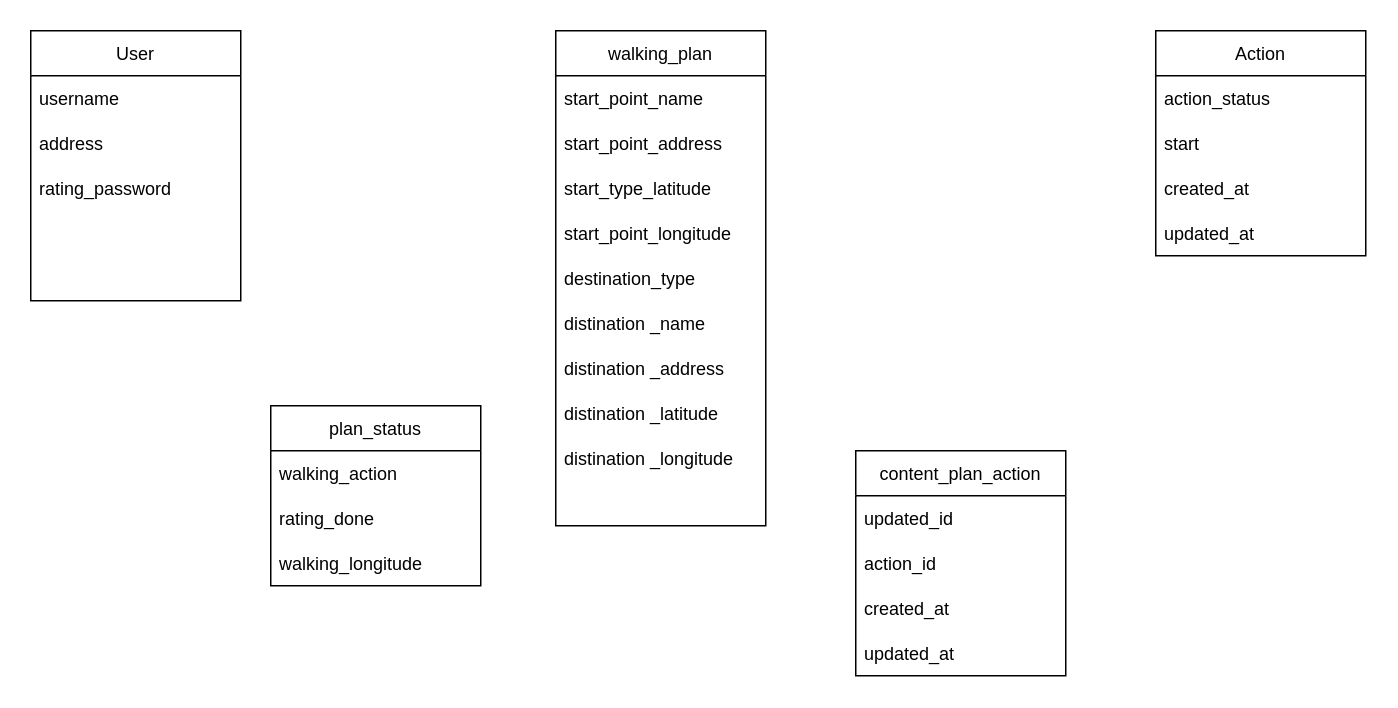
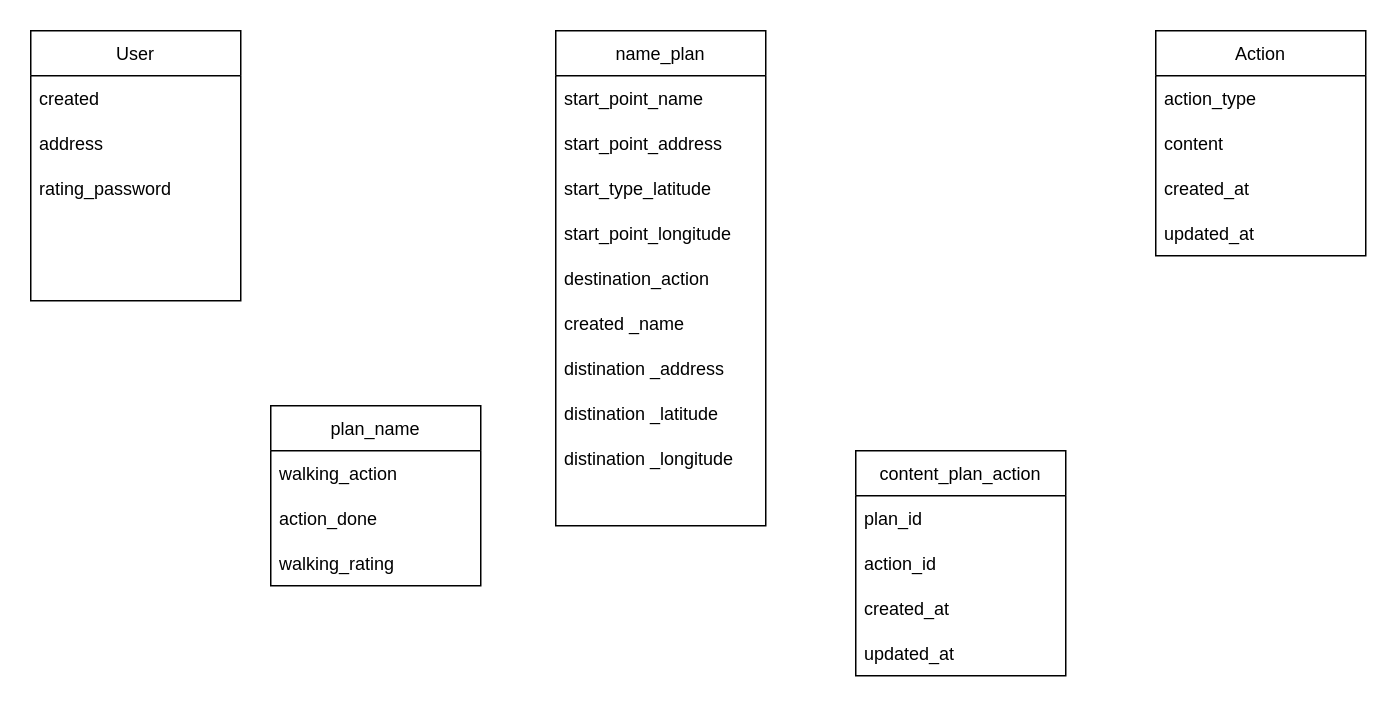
node "walking_plan": label "walking_plan" -> "name_plan"
node "username": label "username" -> "created"
node "action_status": label "action_status" -> "action_type"
node "start": label "start" -> "content"
node "destination_type": label "destination_type" -> "destination_action"
node "distination _name": label "distination _name" -> "created _name"
node "plan_status": label "plan_status" -> "plan_name"
node "rating_done": label "rating_done" -> "action_done"
node "updated_id": label "updated_id" -> "plan_id"
node "walking_longitude": label "walking_longitude" -> "walking_rating"
